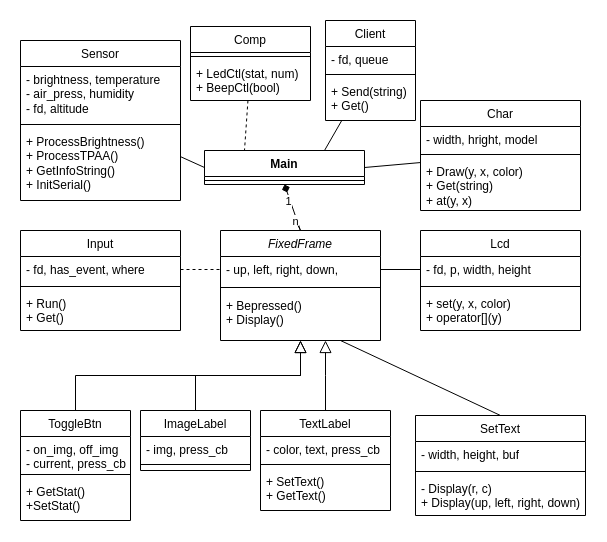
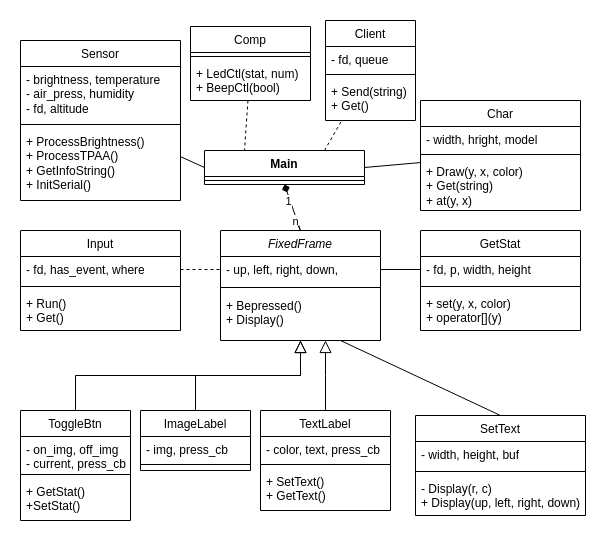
edge "Client" -- "Main": style solid -> dashed
node "Lcd": label "Lcd" -> "GetStat"
